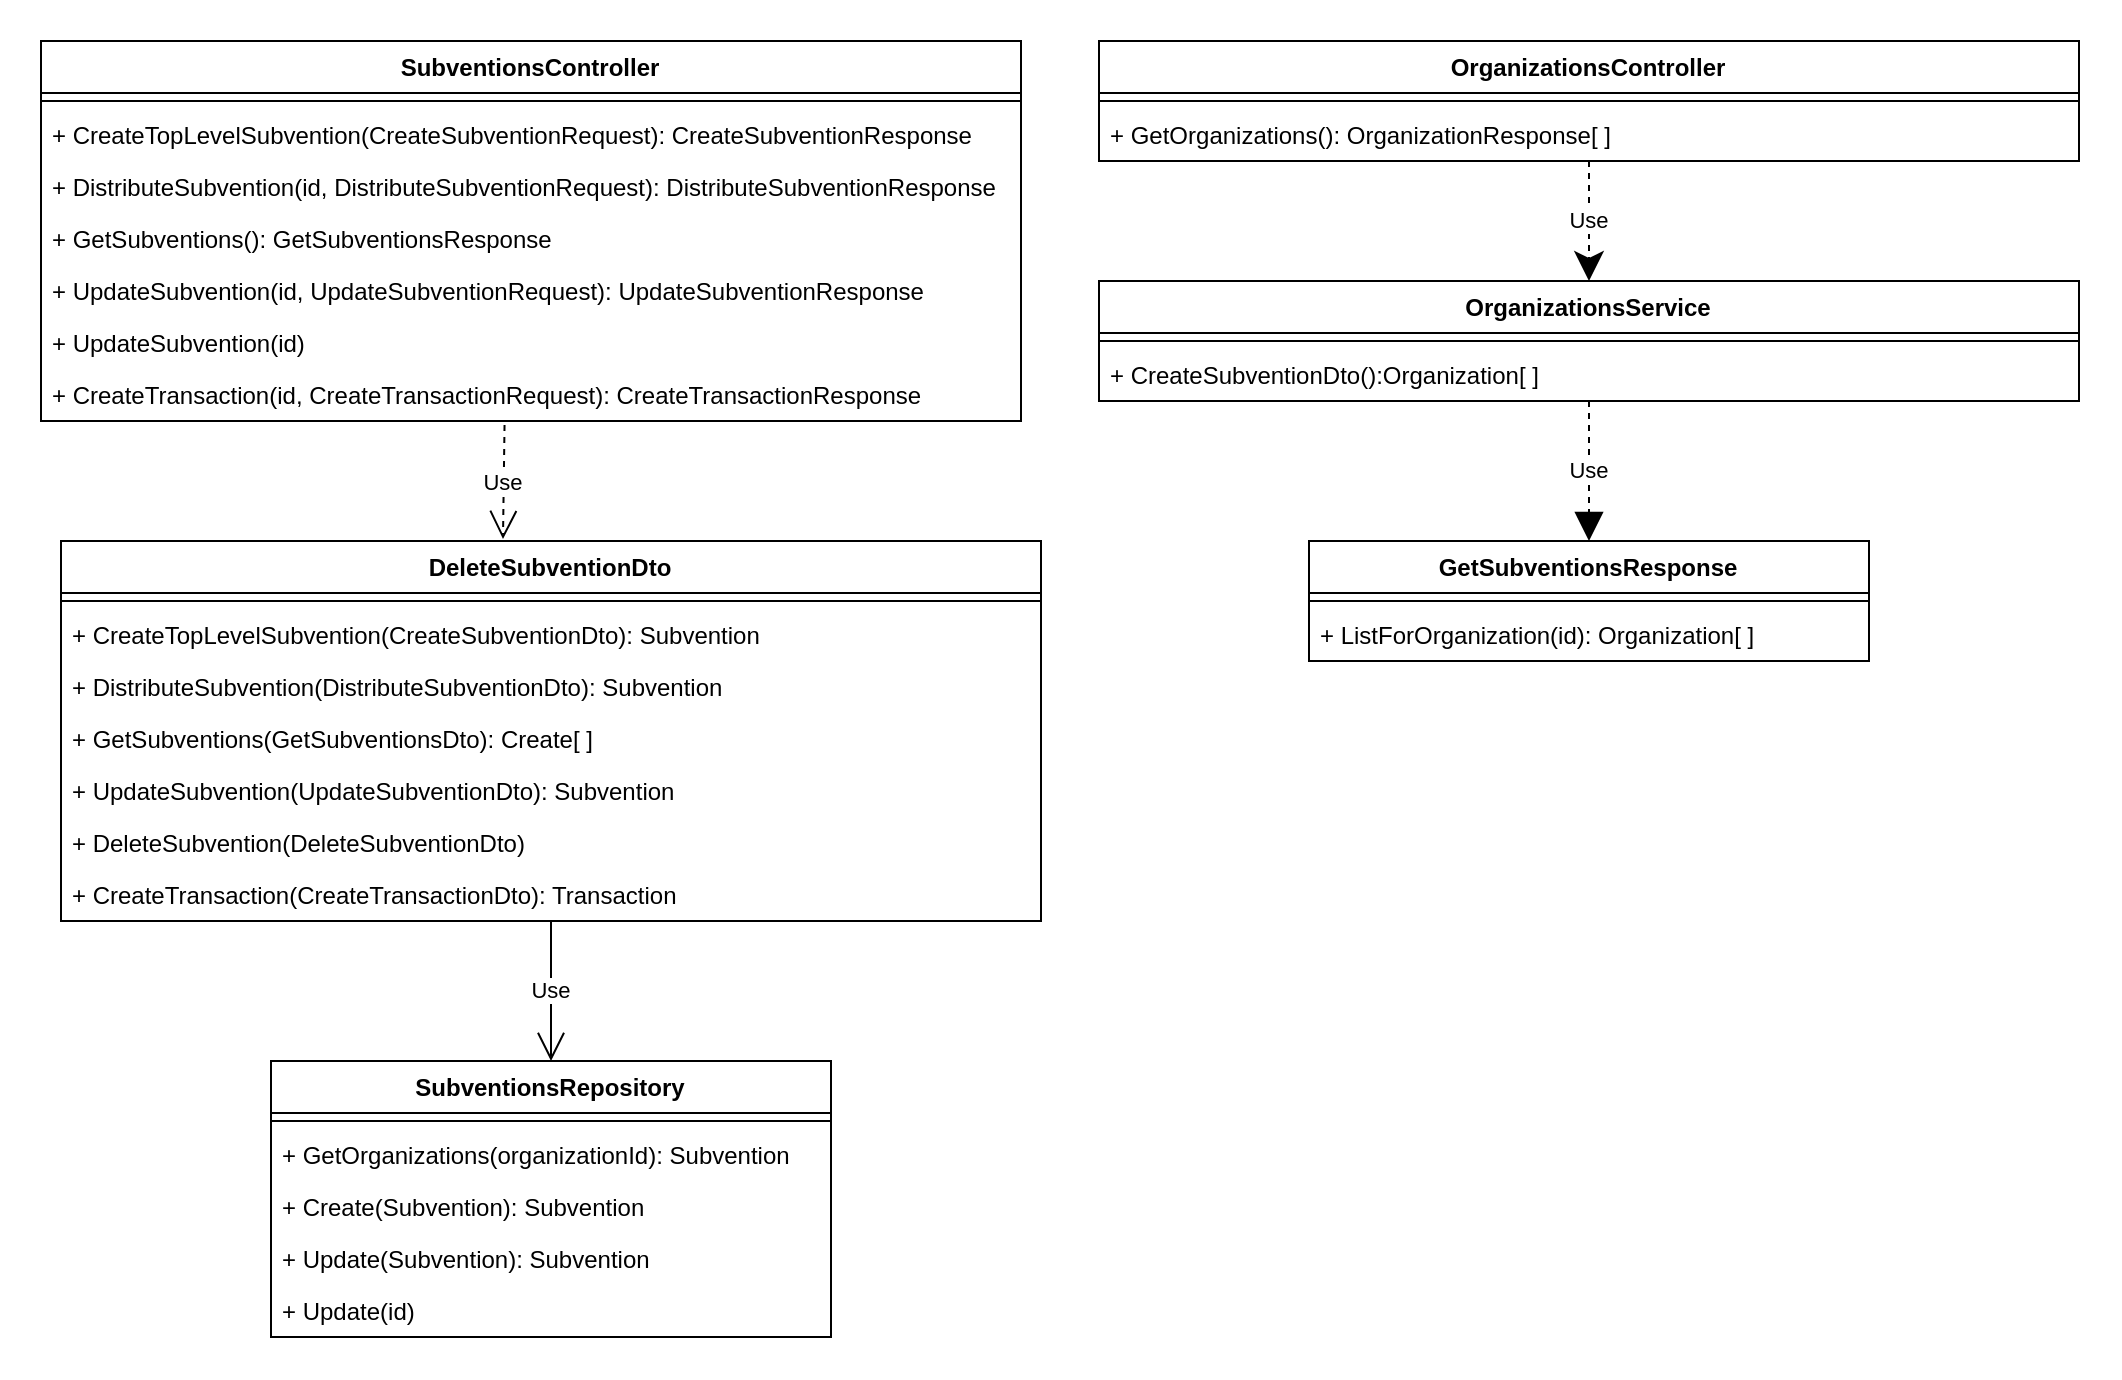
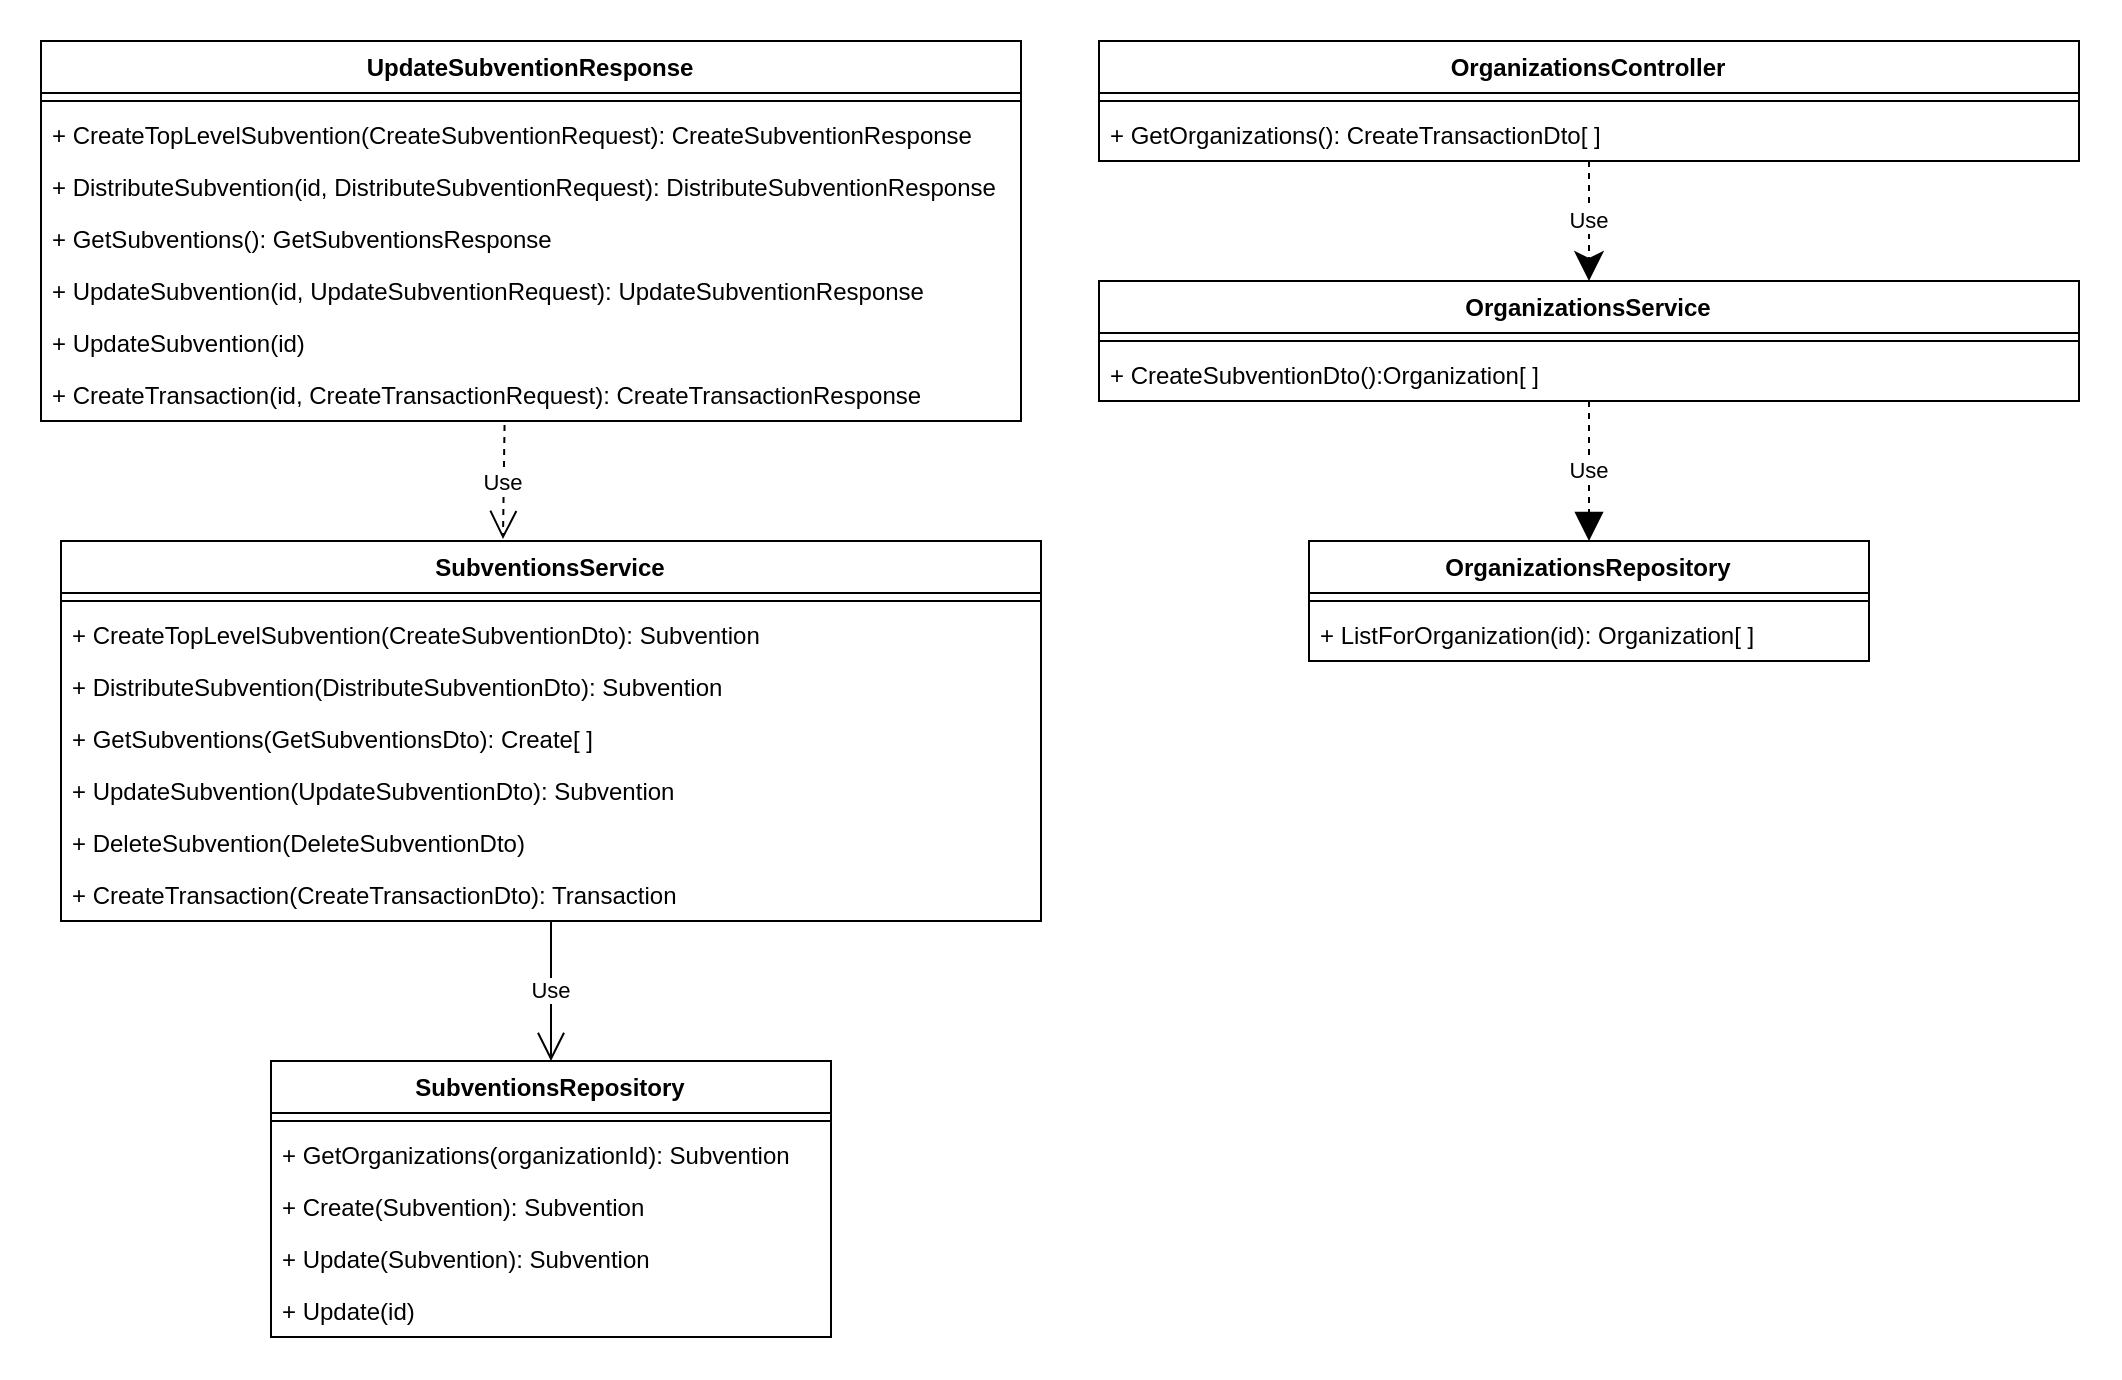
node "SubventionsController": label "SubventionsController" -> "UpdateSubventionResponse"
node "+ GetOrganizations(): OrganizationResponse[ ]": label "+ GetOrganizations(): OrganizationResponse[ ]" -> "+ GetOrganizations(): CreateTransactionDto[ ]"
node "DeleteSubventionDto": label "DeleteSubventionDto" -> "SubventionsService"
node "GetSubventionsResponse": label "GetSubventionsResponse" -> "OrganizationsRepository"
